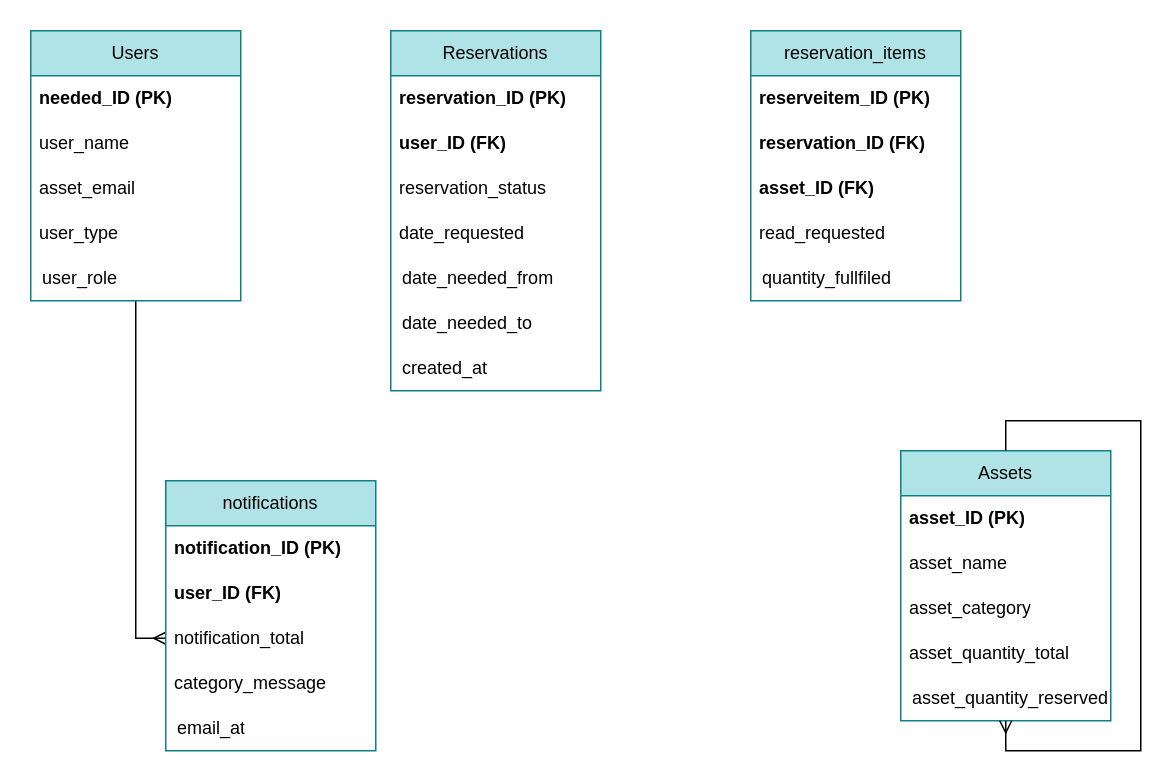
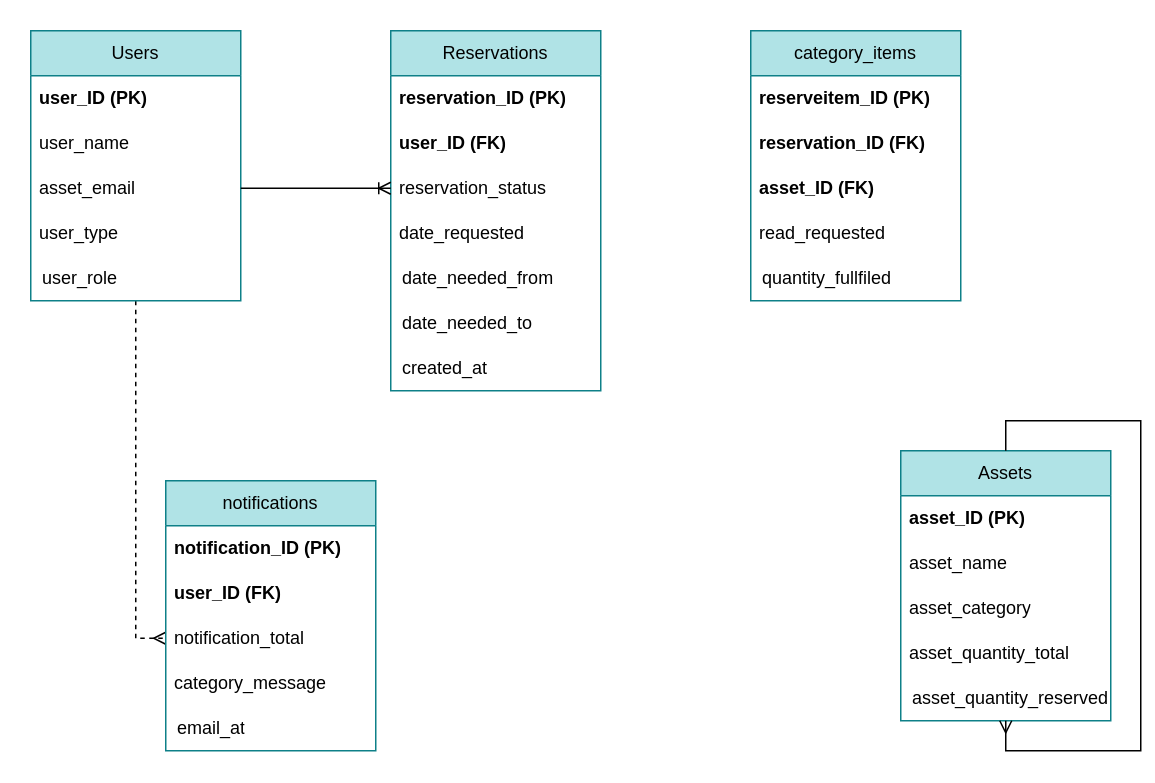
node "reservation_items": label "reservation_items" -> "category_items"
node "needed_ID (PK)": label "needed_ID (PK)" -> "user_ID (PK)"
edge "asset_email" -> "reservation_status": added
edge "Users" -> "notification_total": style solid -> dashed
